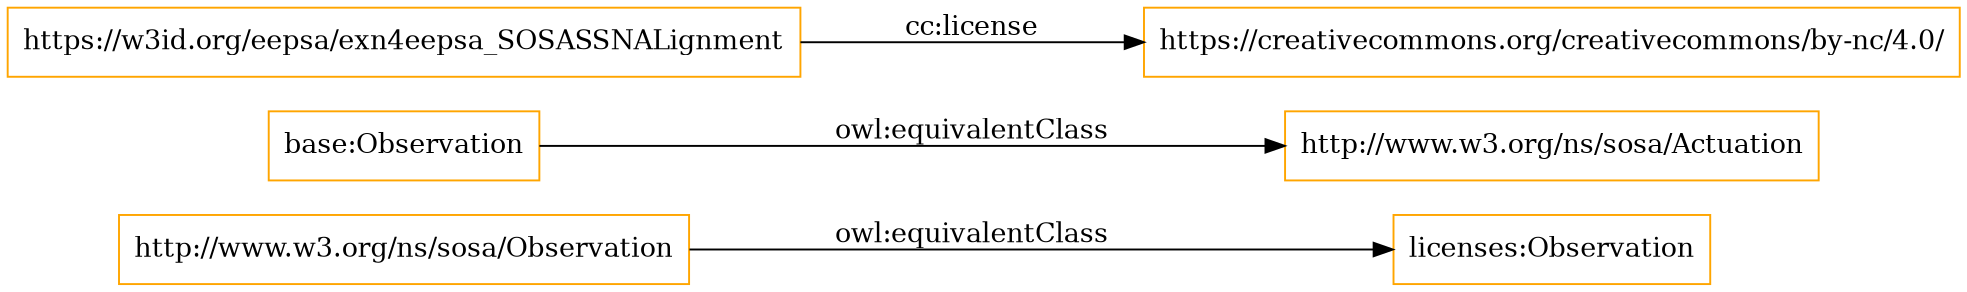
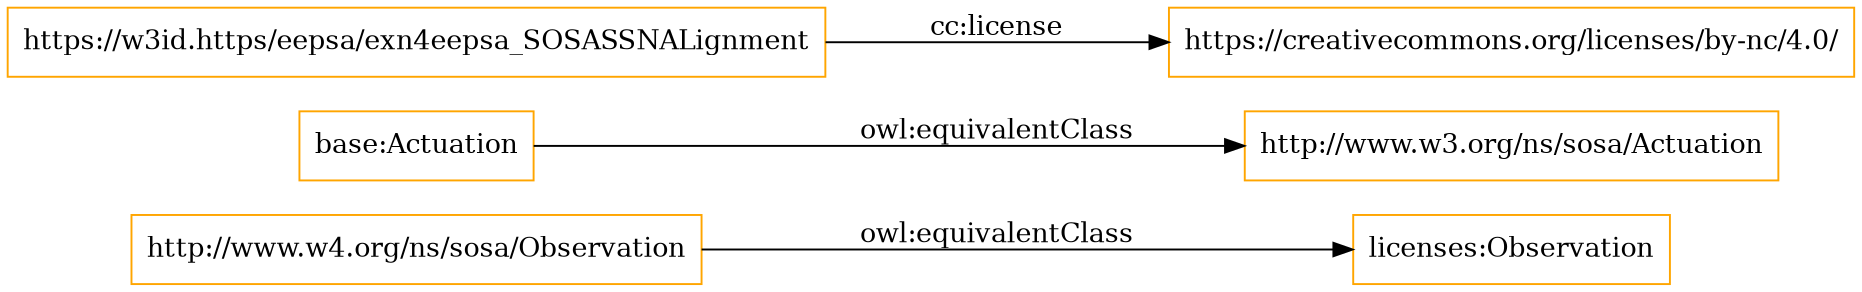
node "https://w3id.org/eepsa/exn4eepsa_SOSASSNALignment": label "https://w3id.org/eepsa/exn4eepsa_SOSASSNALignment" -> "https://w3id.https/eepsa/exn4eepsa_SOSASSNALignment"
node "https://creativecommons.org/creativecommons/by-nc/4.0/": label "https://creativecommons.org/creativecommons/by-nc/4.0/" -> "https://creativecommons.org/licenses/by-nc/4.0/"
node "base:Observation": label "base:Observation" -> "base:Actuation"
node "http://www.w3.org/ns/sosa/Observation": label "http://www.w3.org/ns/sosa/Observation" -> "http://www.w4.org/ns/sosa/Observation"
